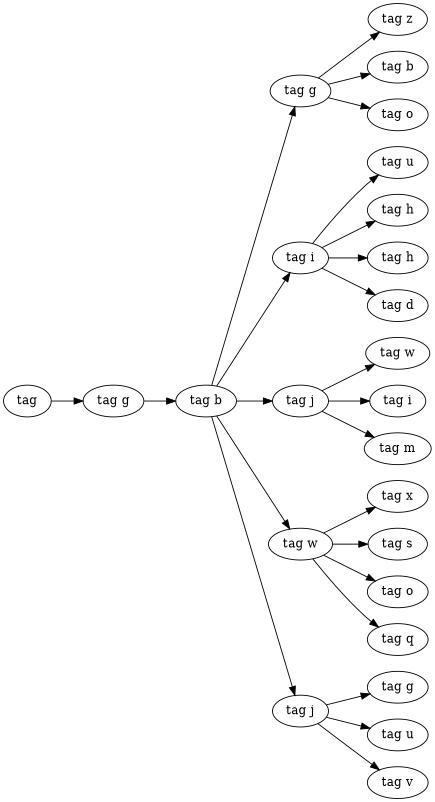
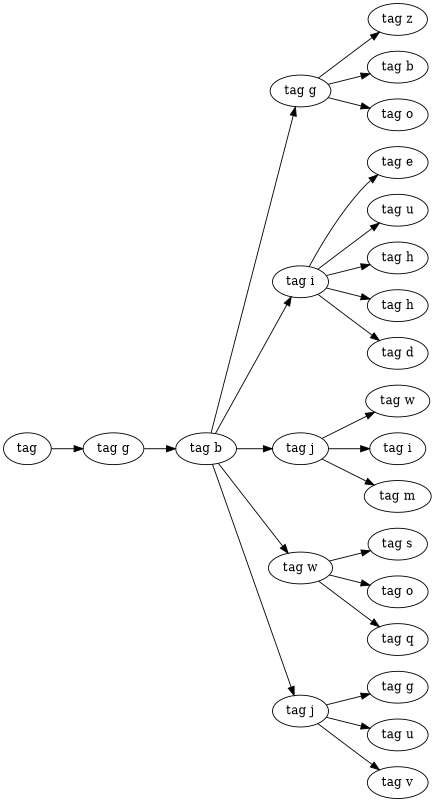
node "tag e": added
node "tag x": removed
